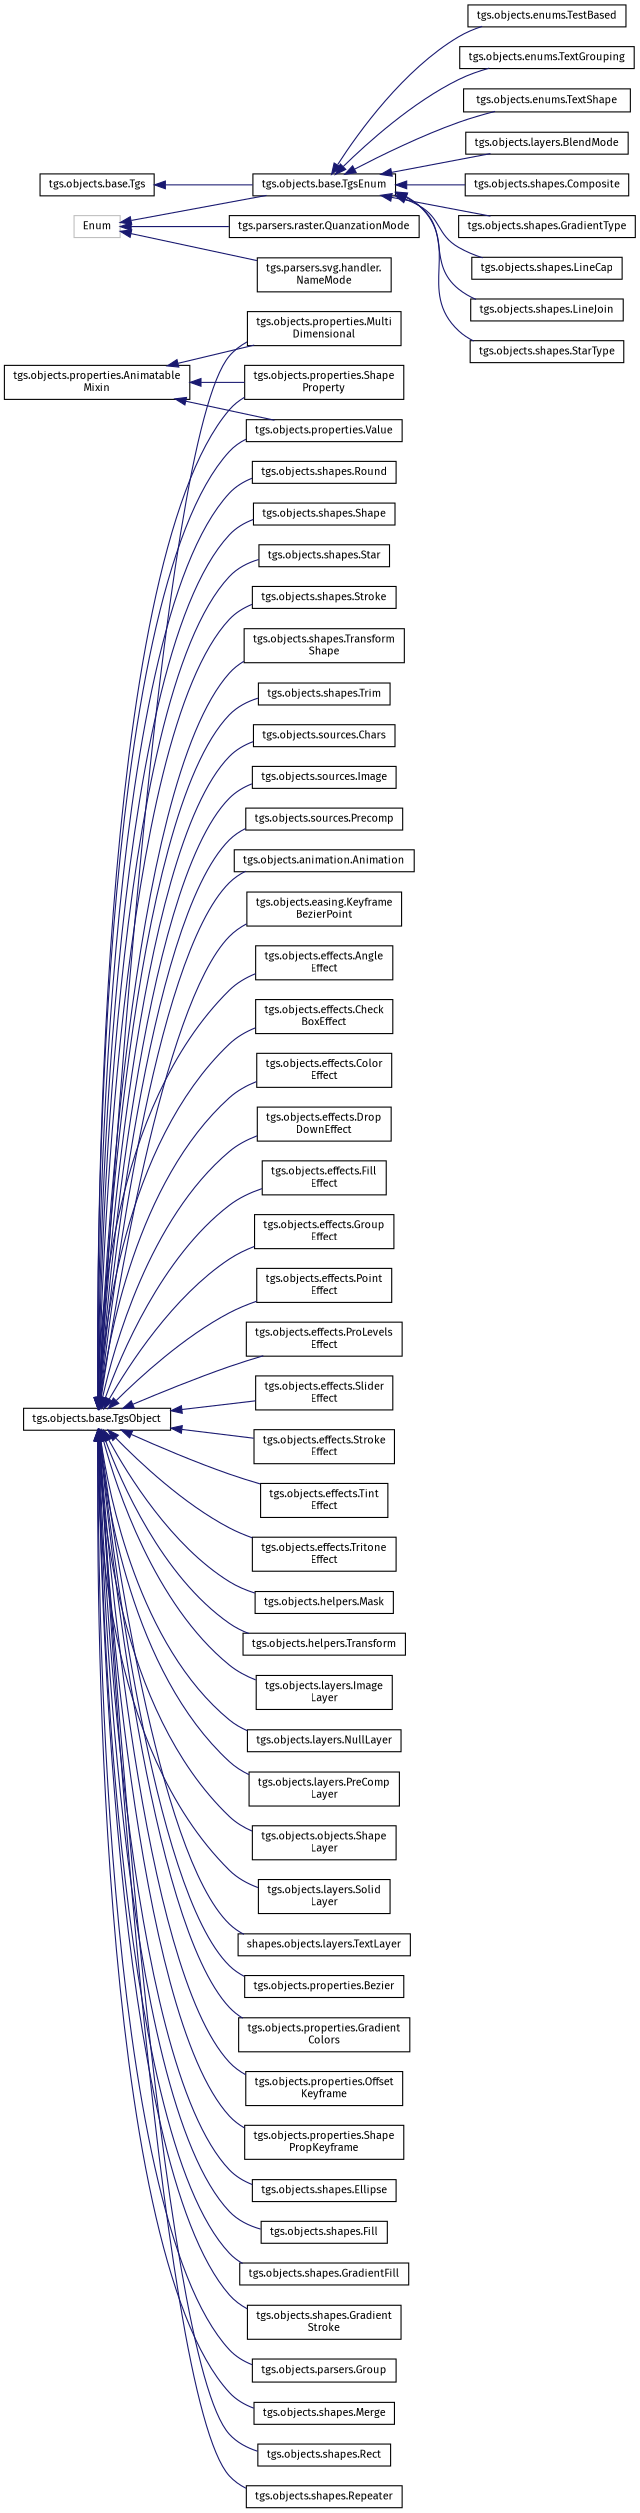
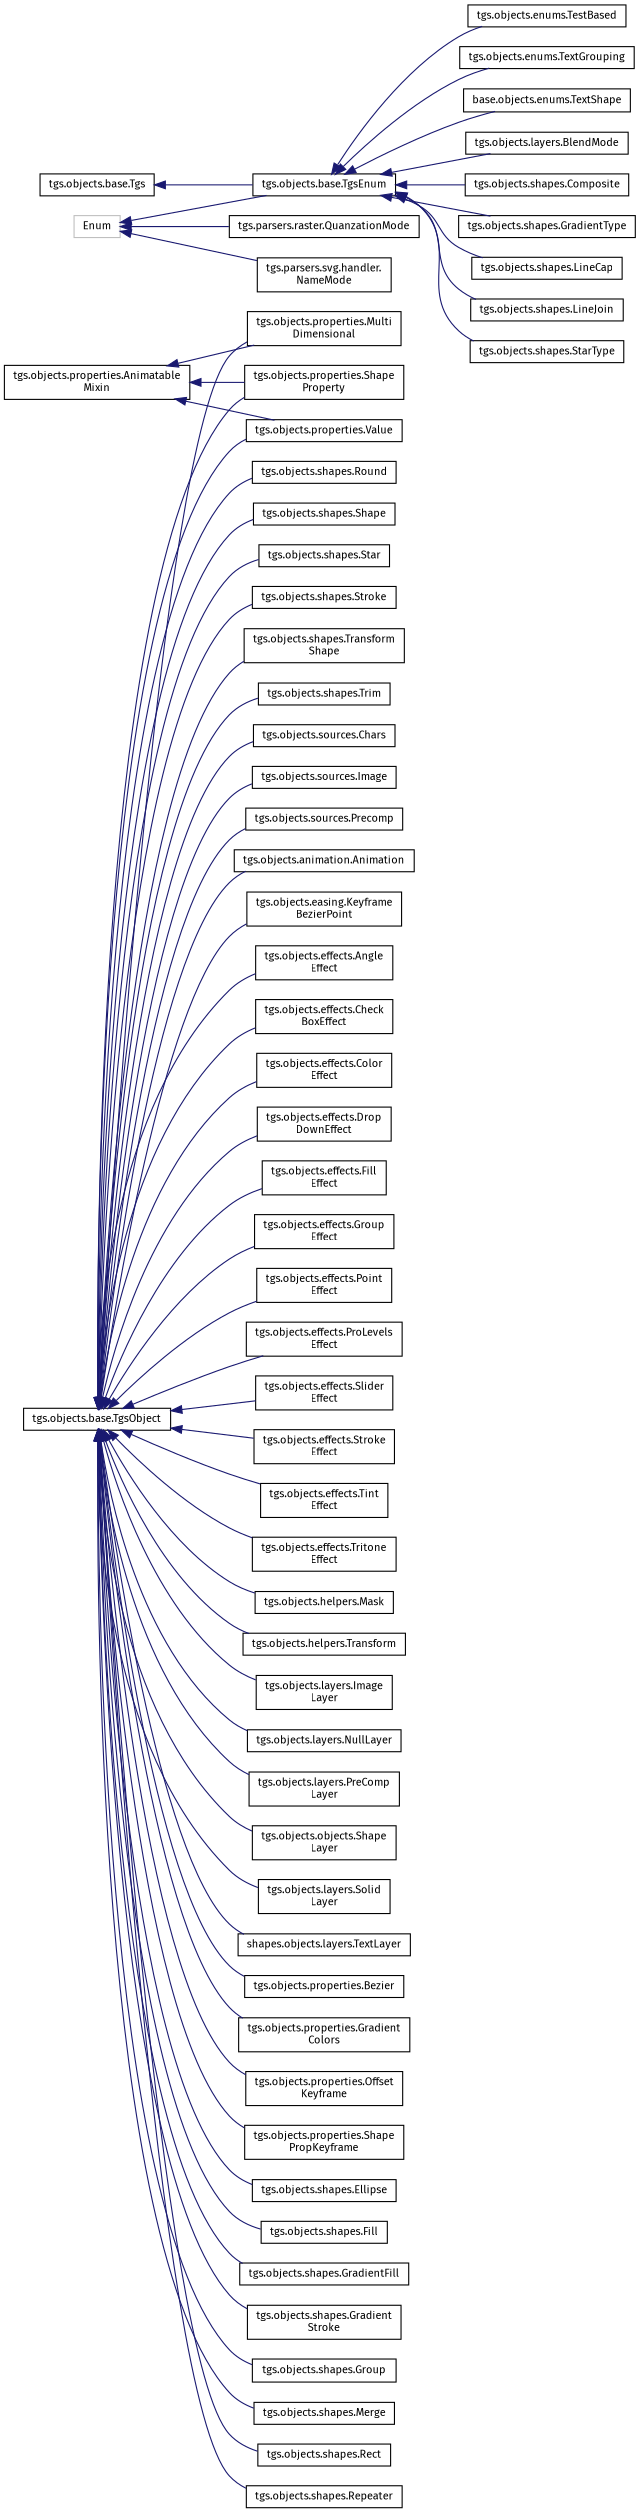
node "tgs.objects.enums.TextShape": label "tgs.objects.enums.TextShape" -> "base.objects.enums.TextShape"
node "tgs.objects.parsers.Group": label "tgs.objects.parsers.Group" -> "tgs.objects.shapes.Group"
